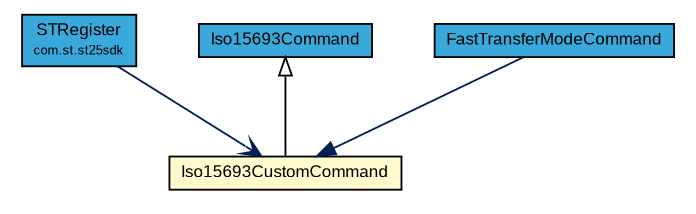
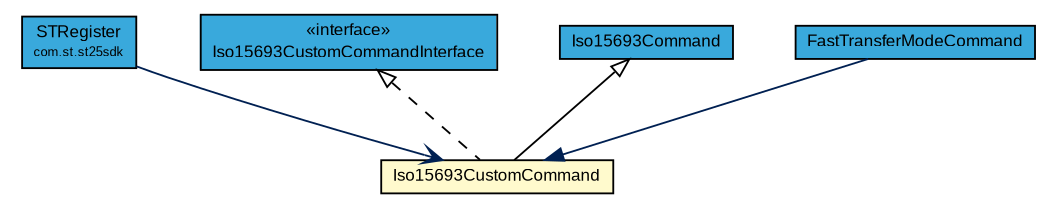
node "Iso15693CustomCommandInterface": added
